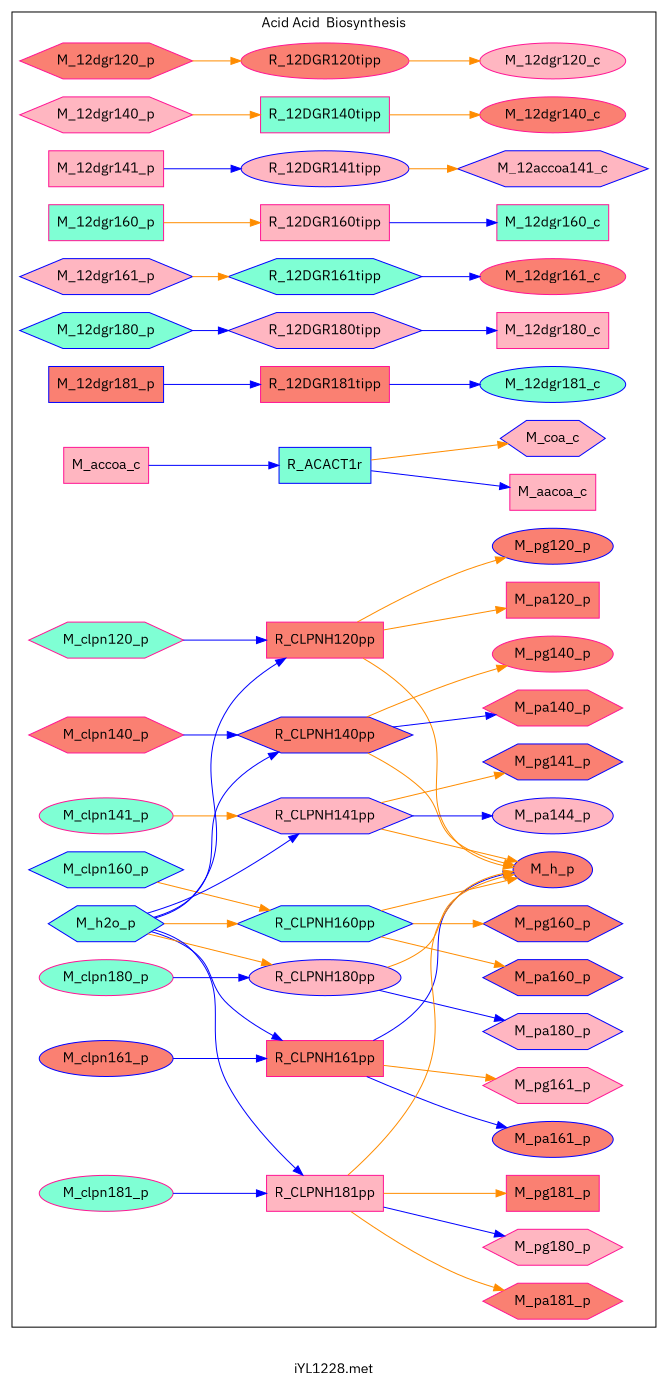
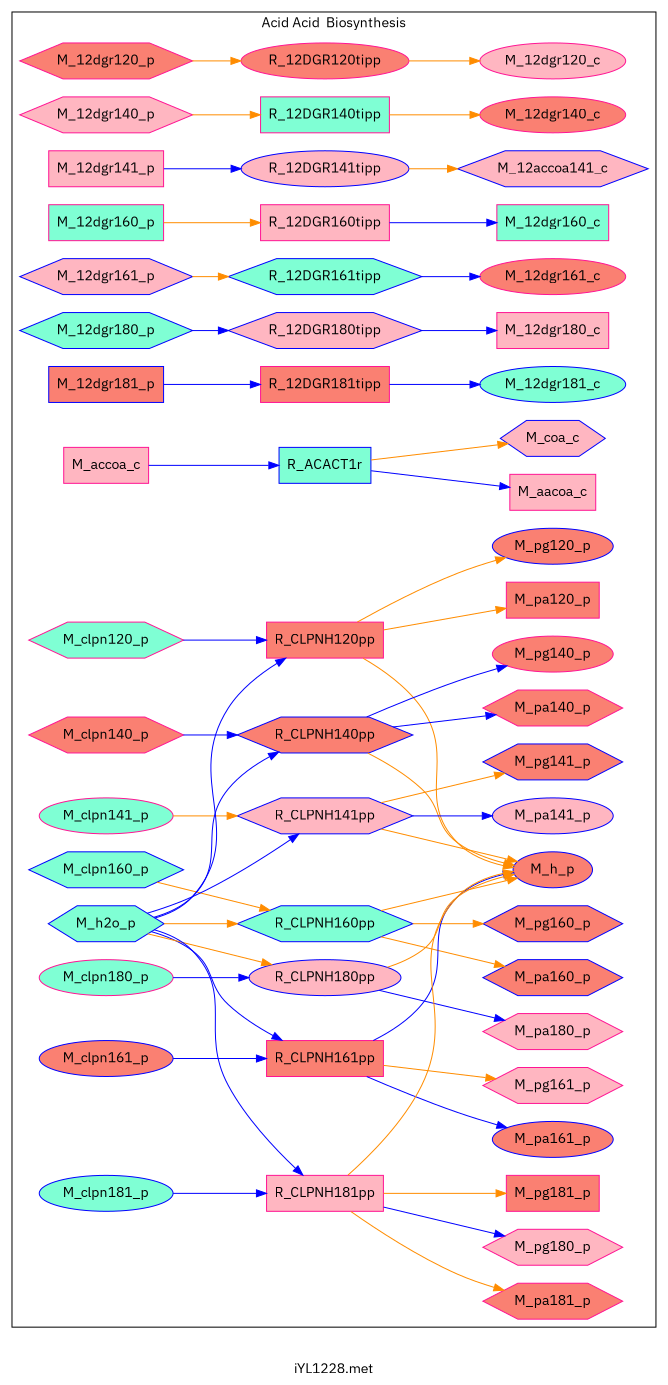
edge "R_CLPNH140pp" -> "M_pg140_p": color darkorange -> blue
node "M_pa144_p": label "M_pa144_p" -> "M_pa141_p"
node "M_pa180_p": color blue -> deeppink
node "M_clpn181_p": color deeppink -> blue
